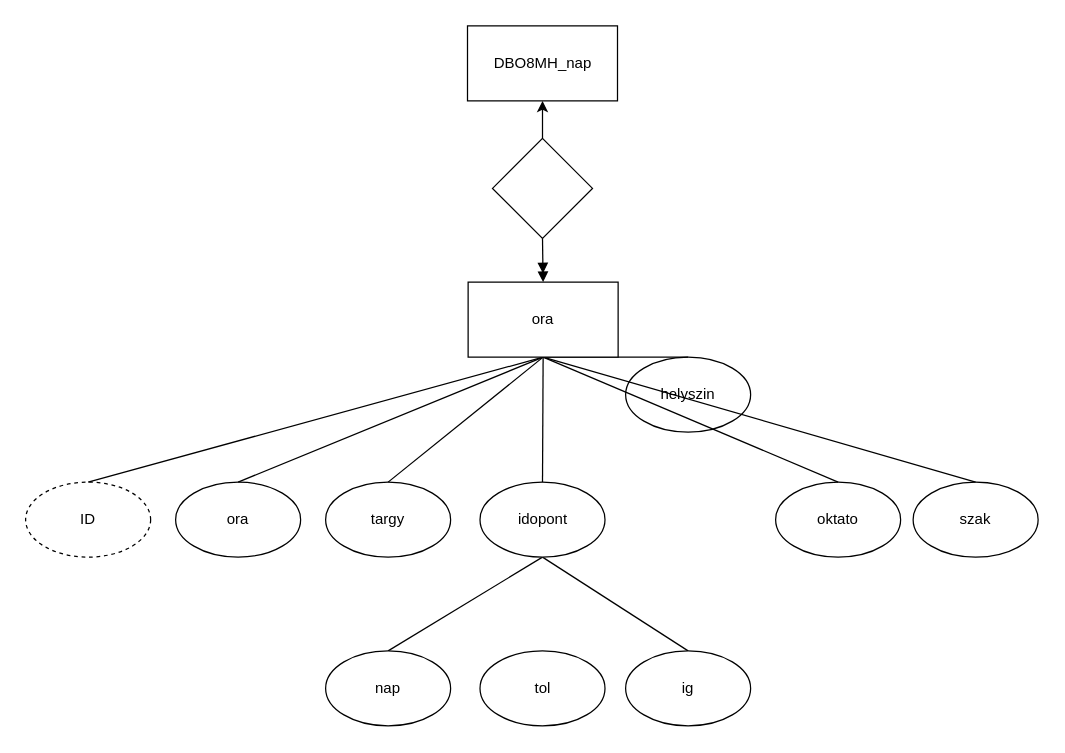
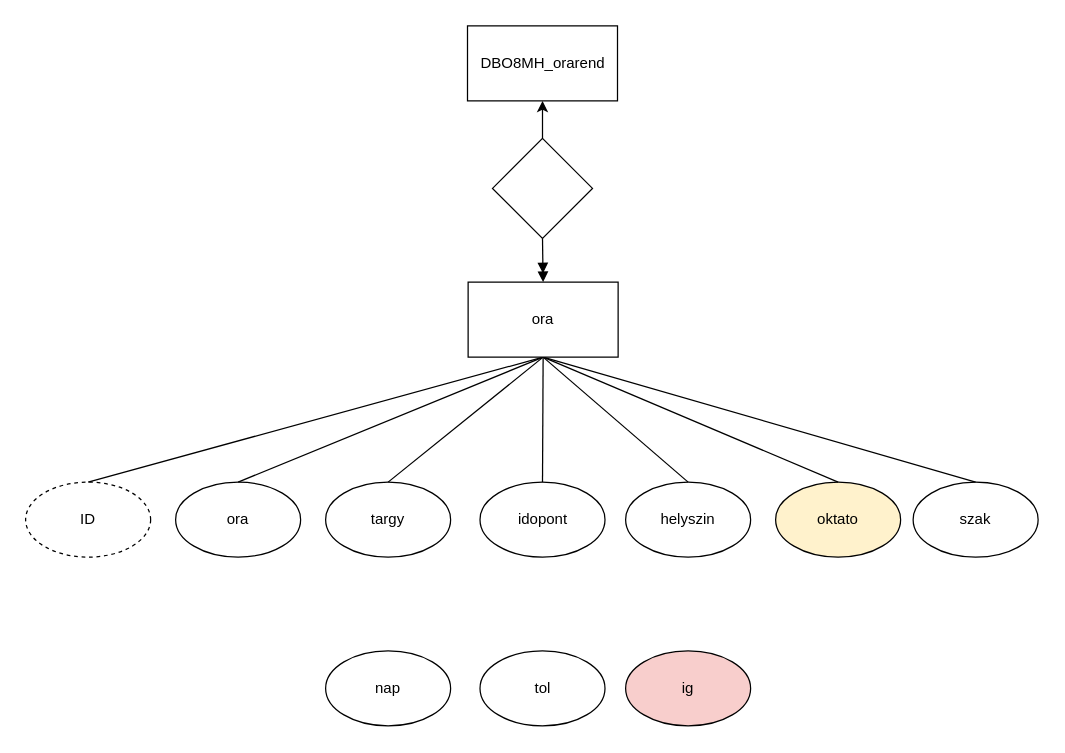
node "DBO8MH_nap": label "DBO8MH_nap" -> "DBO8MH_orarend"
node "helyszin": moved (688, 394) -> (688, 519)
node "oktato": fillcolor #ffffff -> #fff2cc
edge "idopont" -- "nap": removed
edge "idopont" -- "ig": removed
node "ig": fillcolor #ffffff -> #f8cecc
